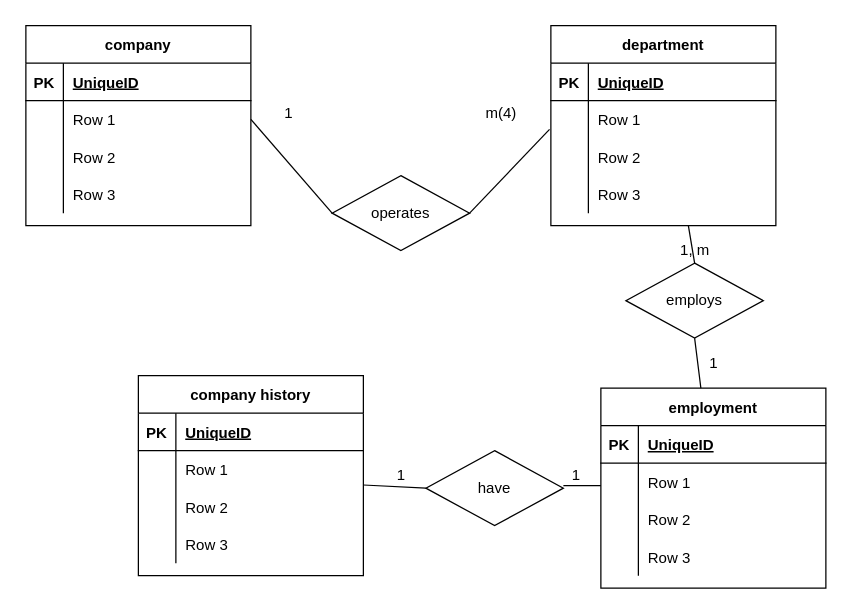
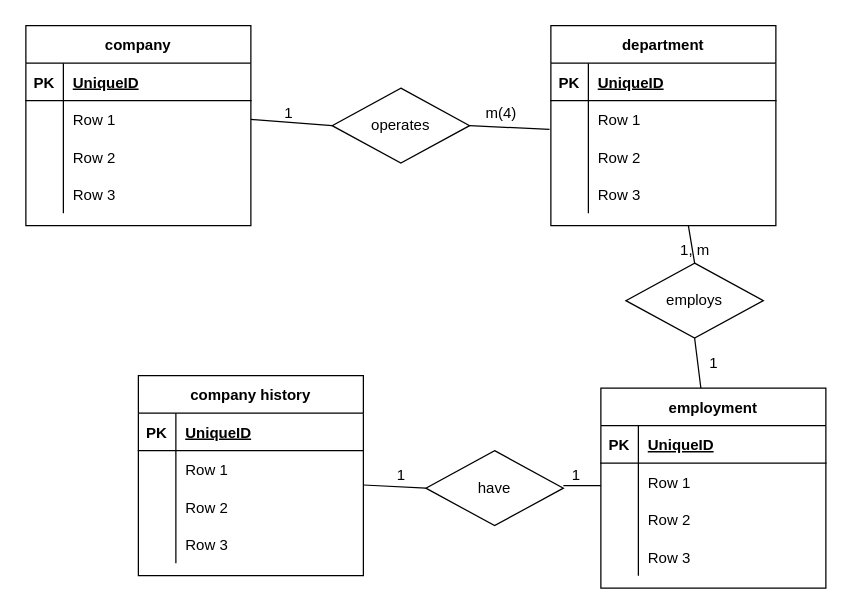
node "operates": moved (401, 213) -> (401, 126)
